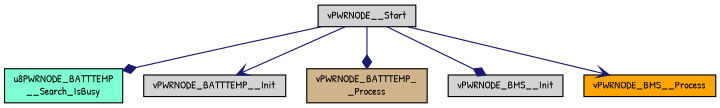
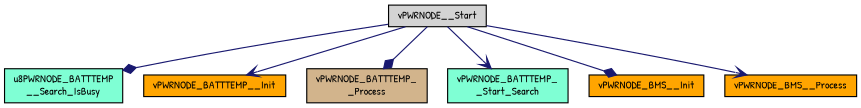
node "vPWRNODE_BATTTEMP__Init": fillcolor lightgrey -> orange
node "vPWRNODE_BMS__Init": fillcolor lightgrey -> orange
node "vPWRNODE_BATTTEMP_ _Start_Search": added
